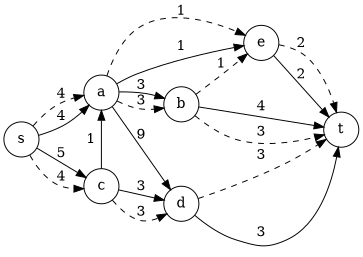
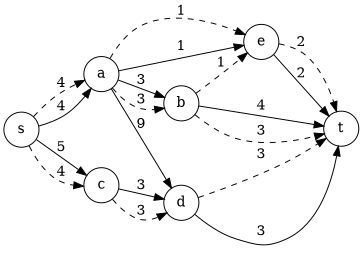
edge "c" -> "a": removed, label "1"
